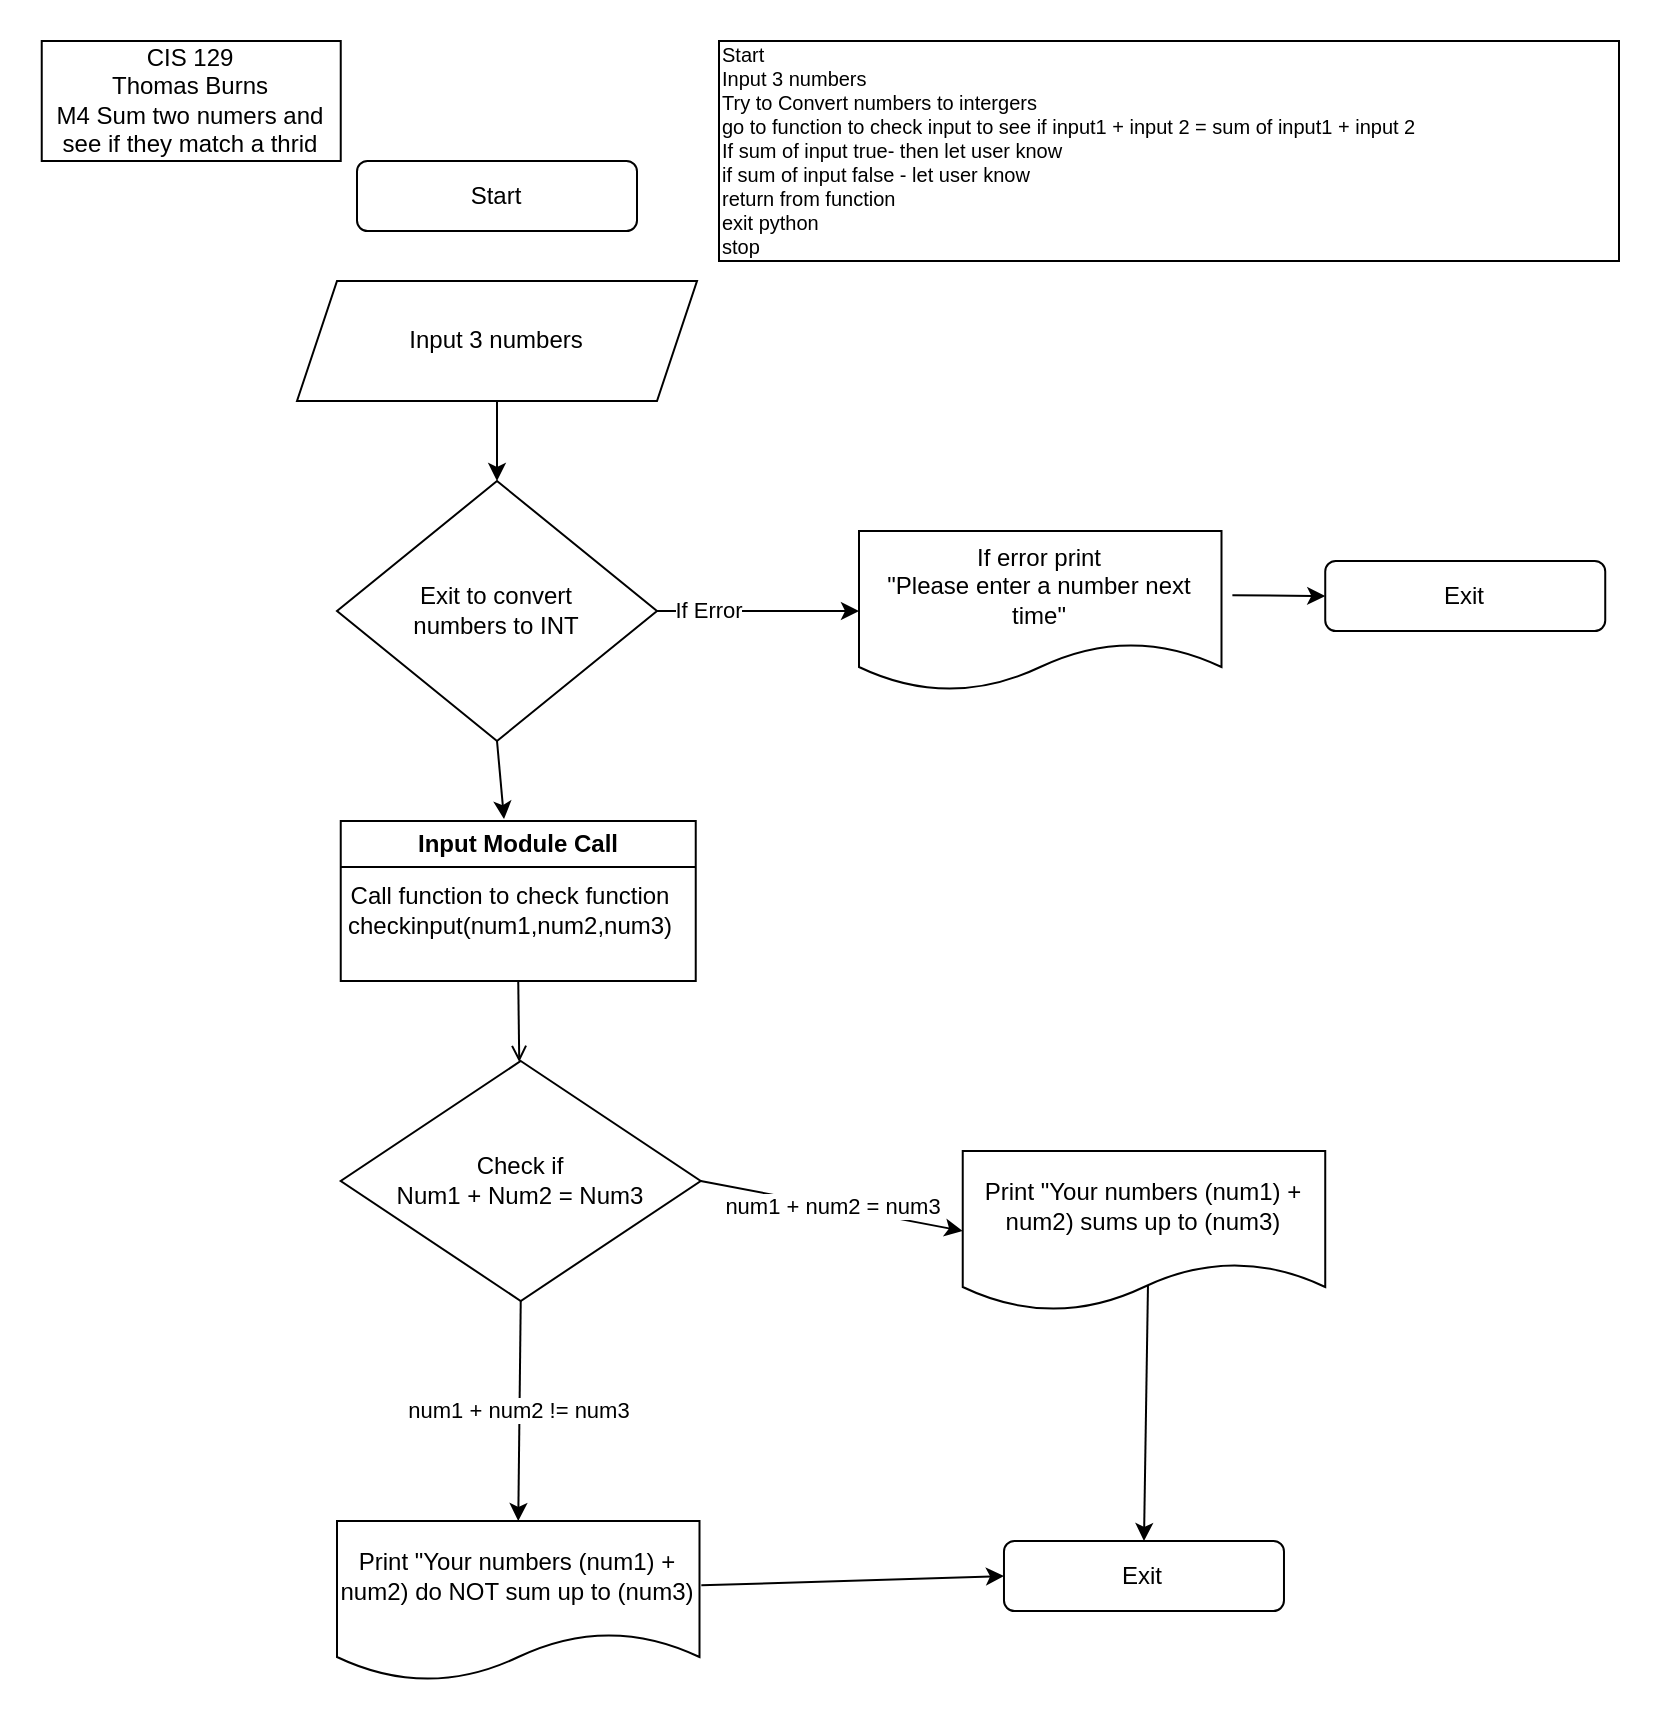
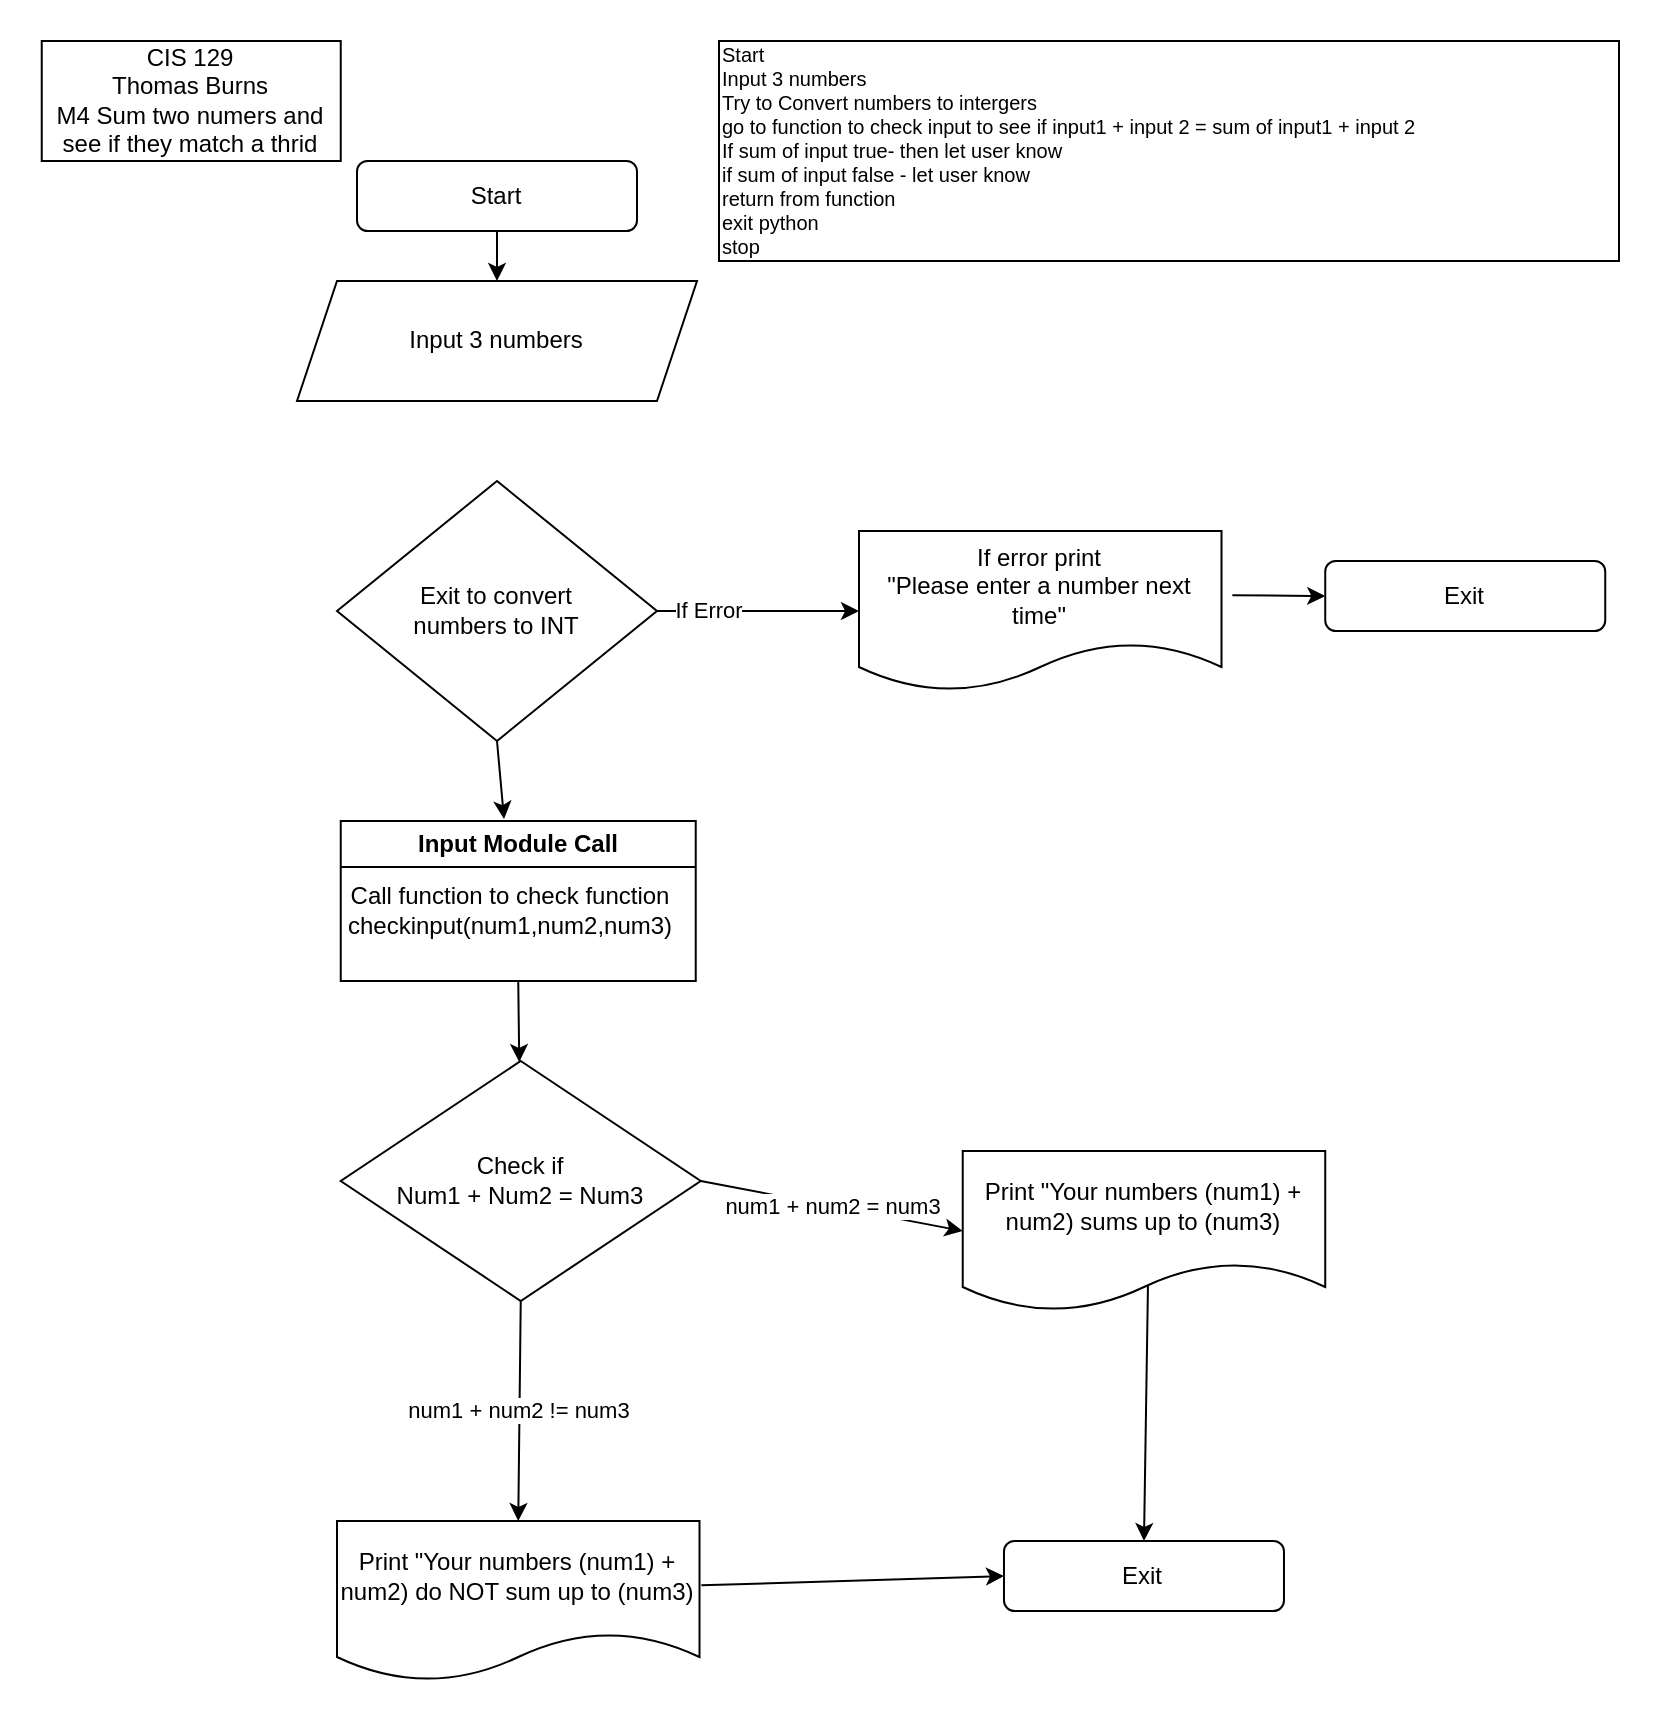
edge "Start" -> "Input 3 numbers": added
edge "Input 3 numbers" -> "Exit to convert numbers to INT": removed
edge "Input Module Call" -> "Check if Num1 + Num2 = Num3": arrowhead open -> classic
